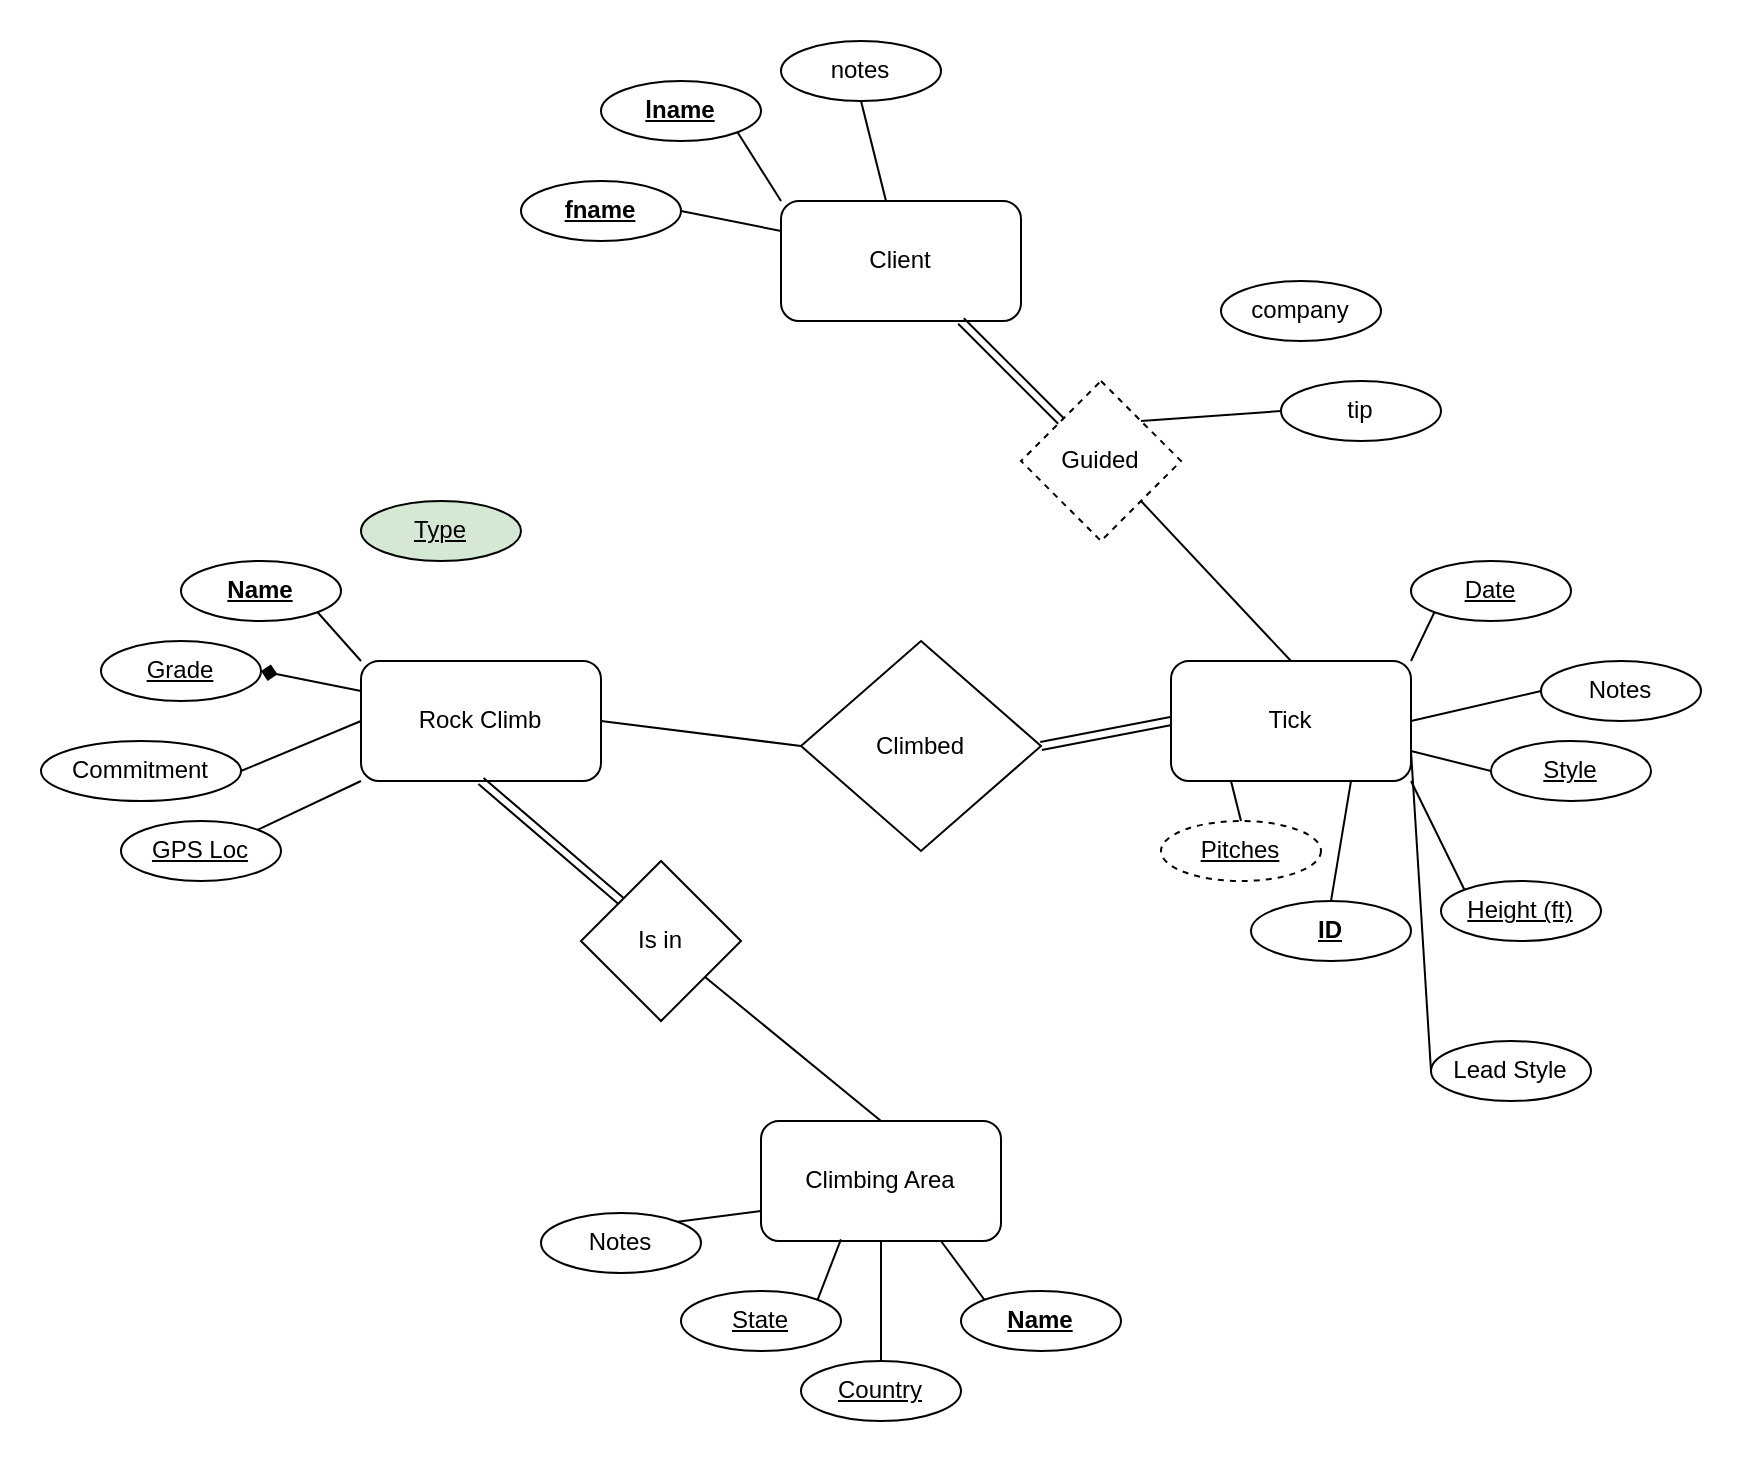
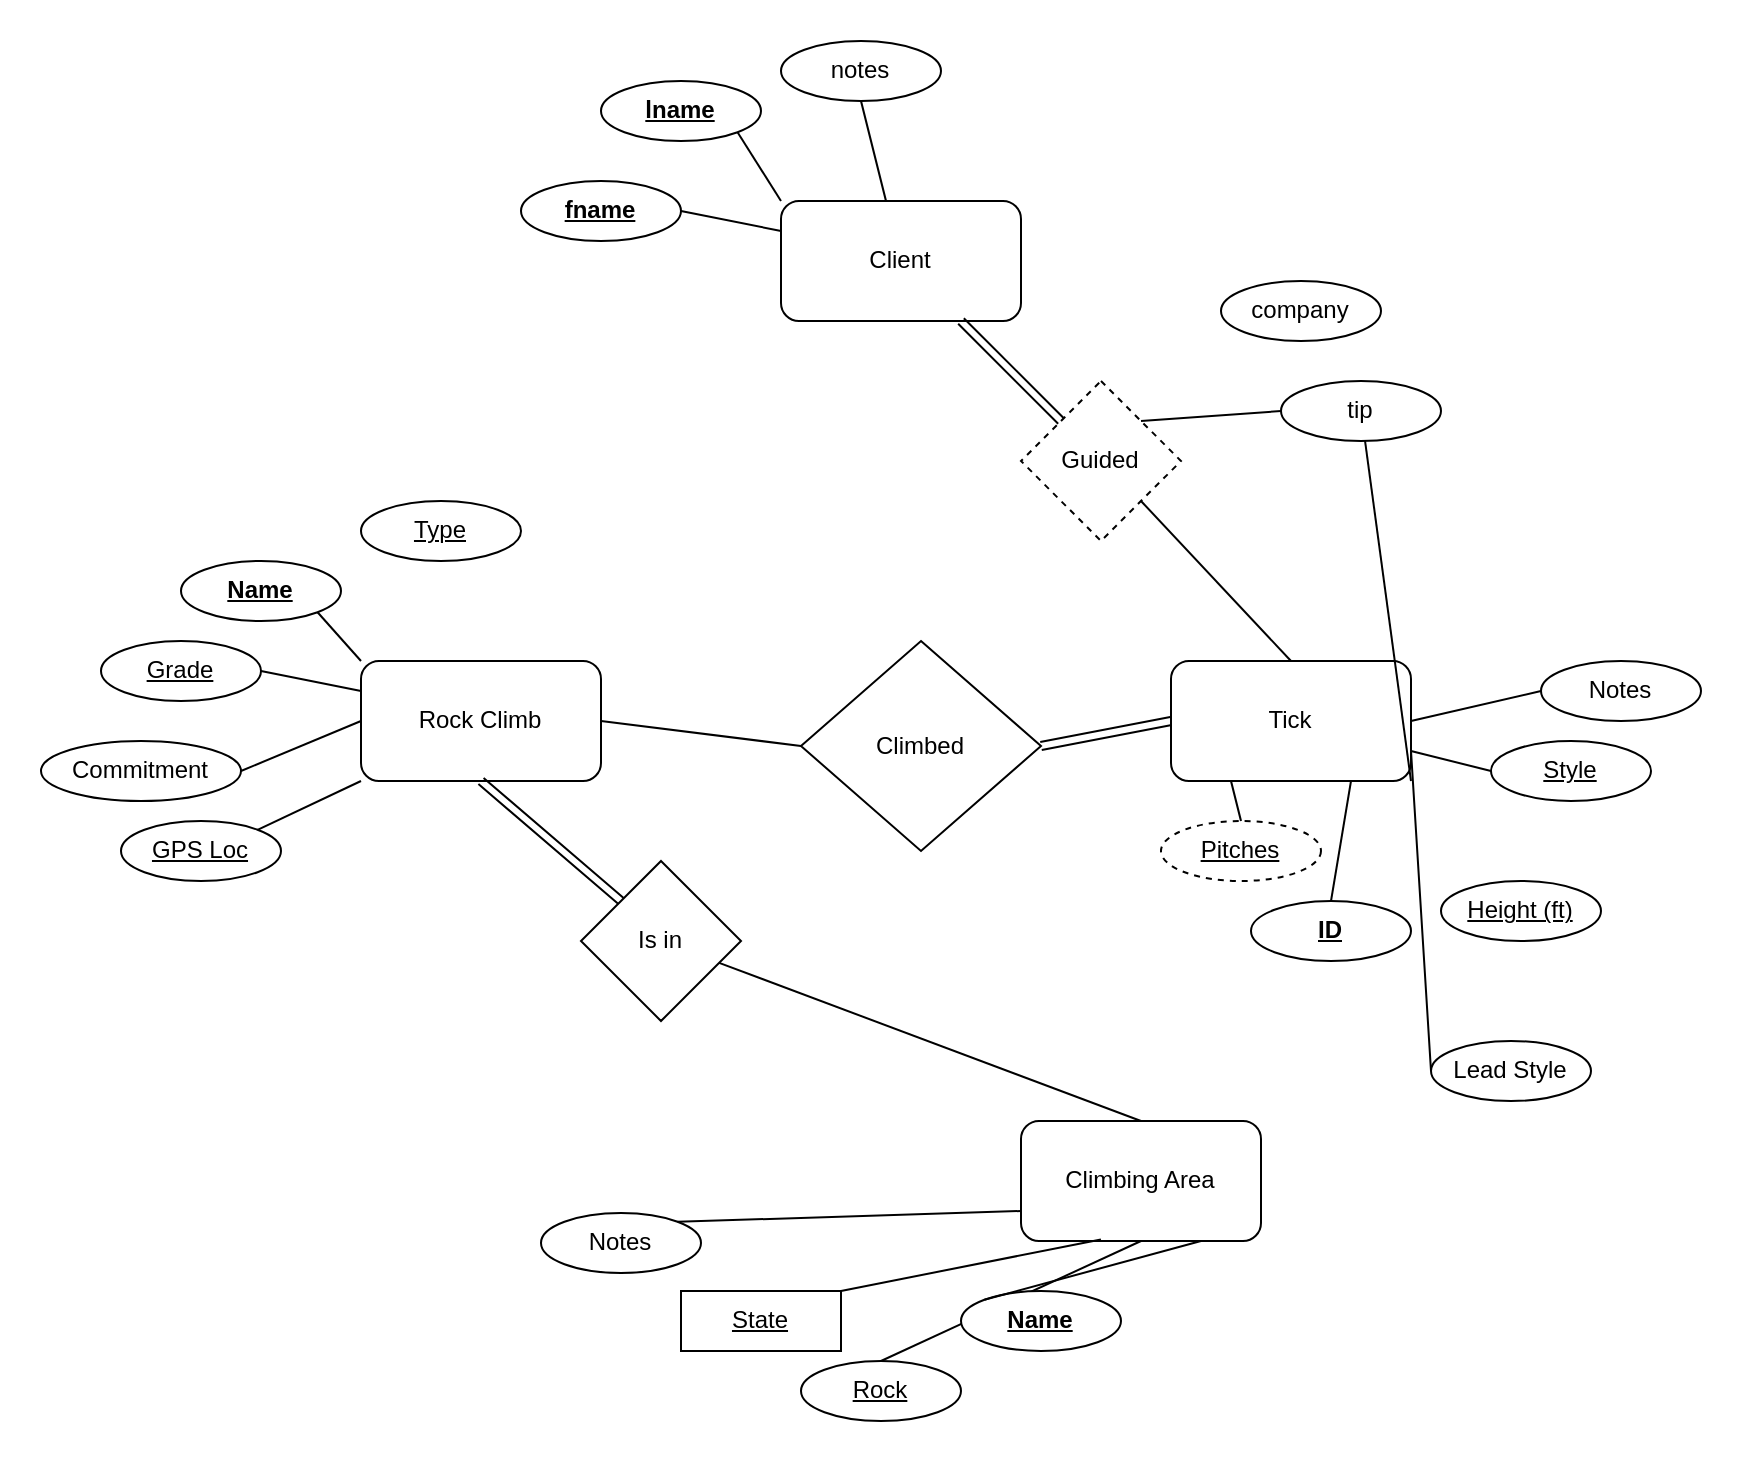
node "Type": fillcolor #d5e8d4 -> #ffffff
node "Date": removed
edge "Date" -- "Tick": removed
edge "Rock Climb" -> "Grade": arrowhead diamond -> none
edge "Tick" -- "Height (ft)": now "Tick" -- "tip"
node "Climbing Area": moved (881, 1181) -> (1141, 1181)
node "State": shape ellipse -> rectangle
node "Country": label "Country" -> "Rock"
